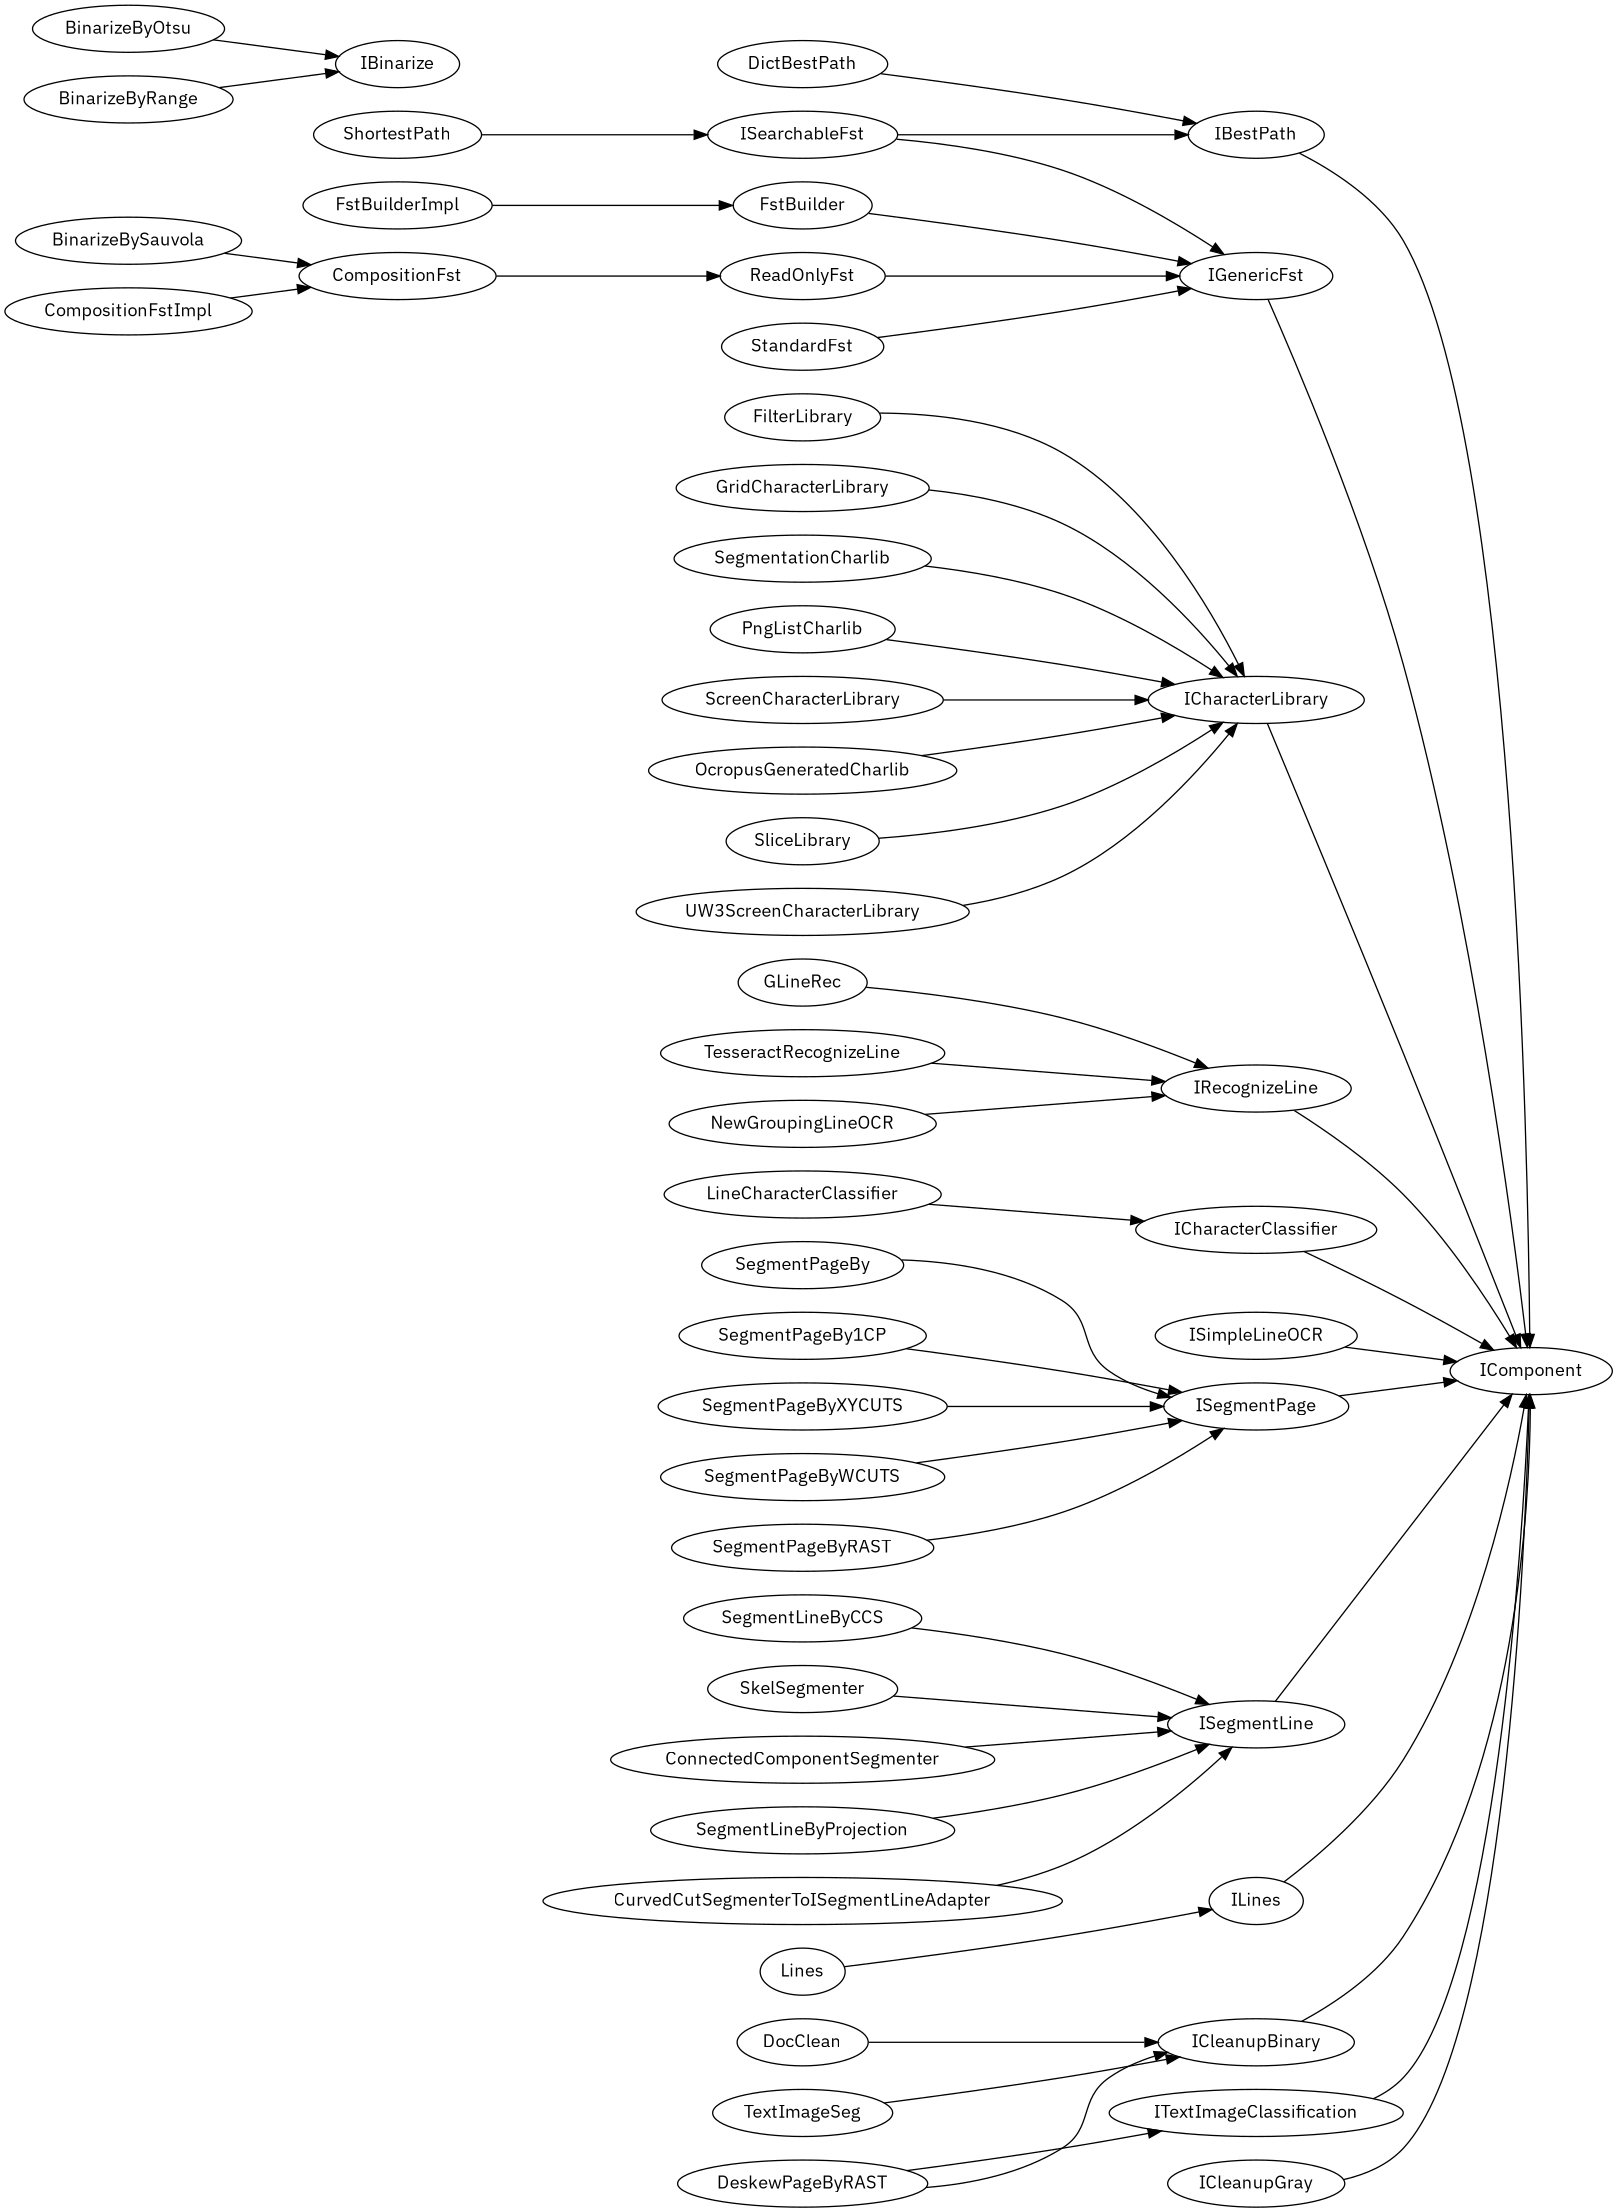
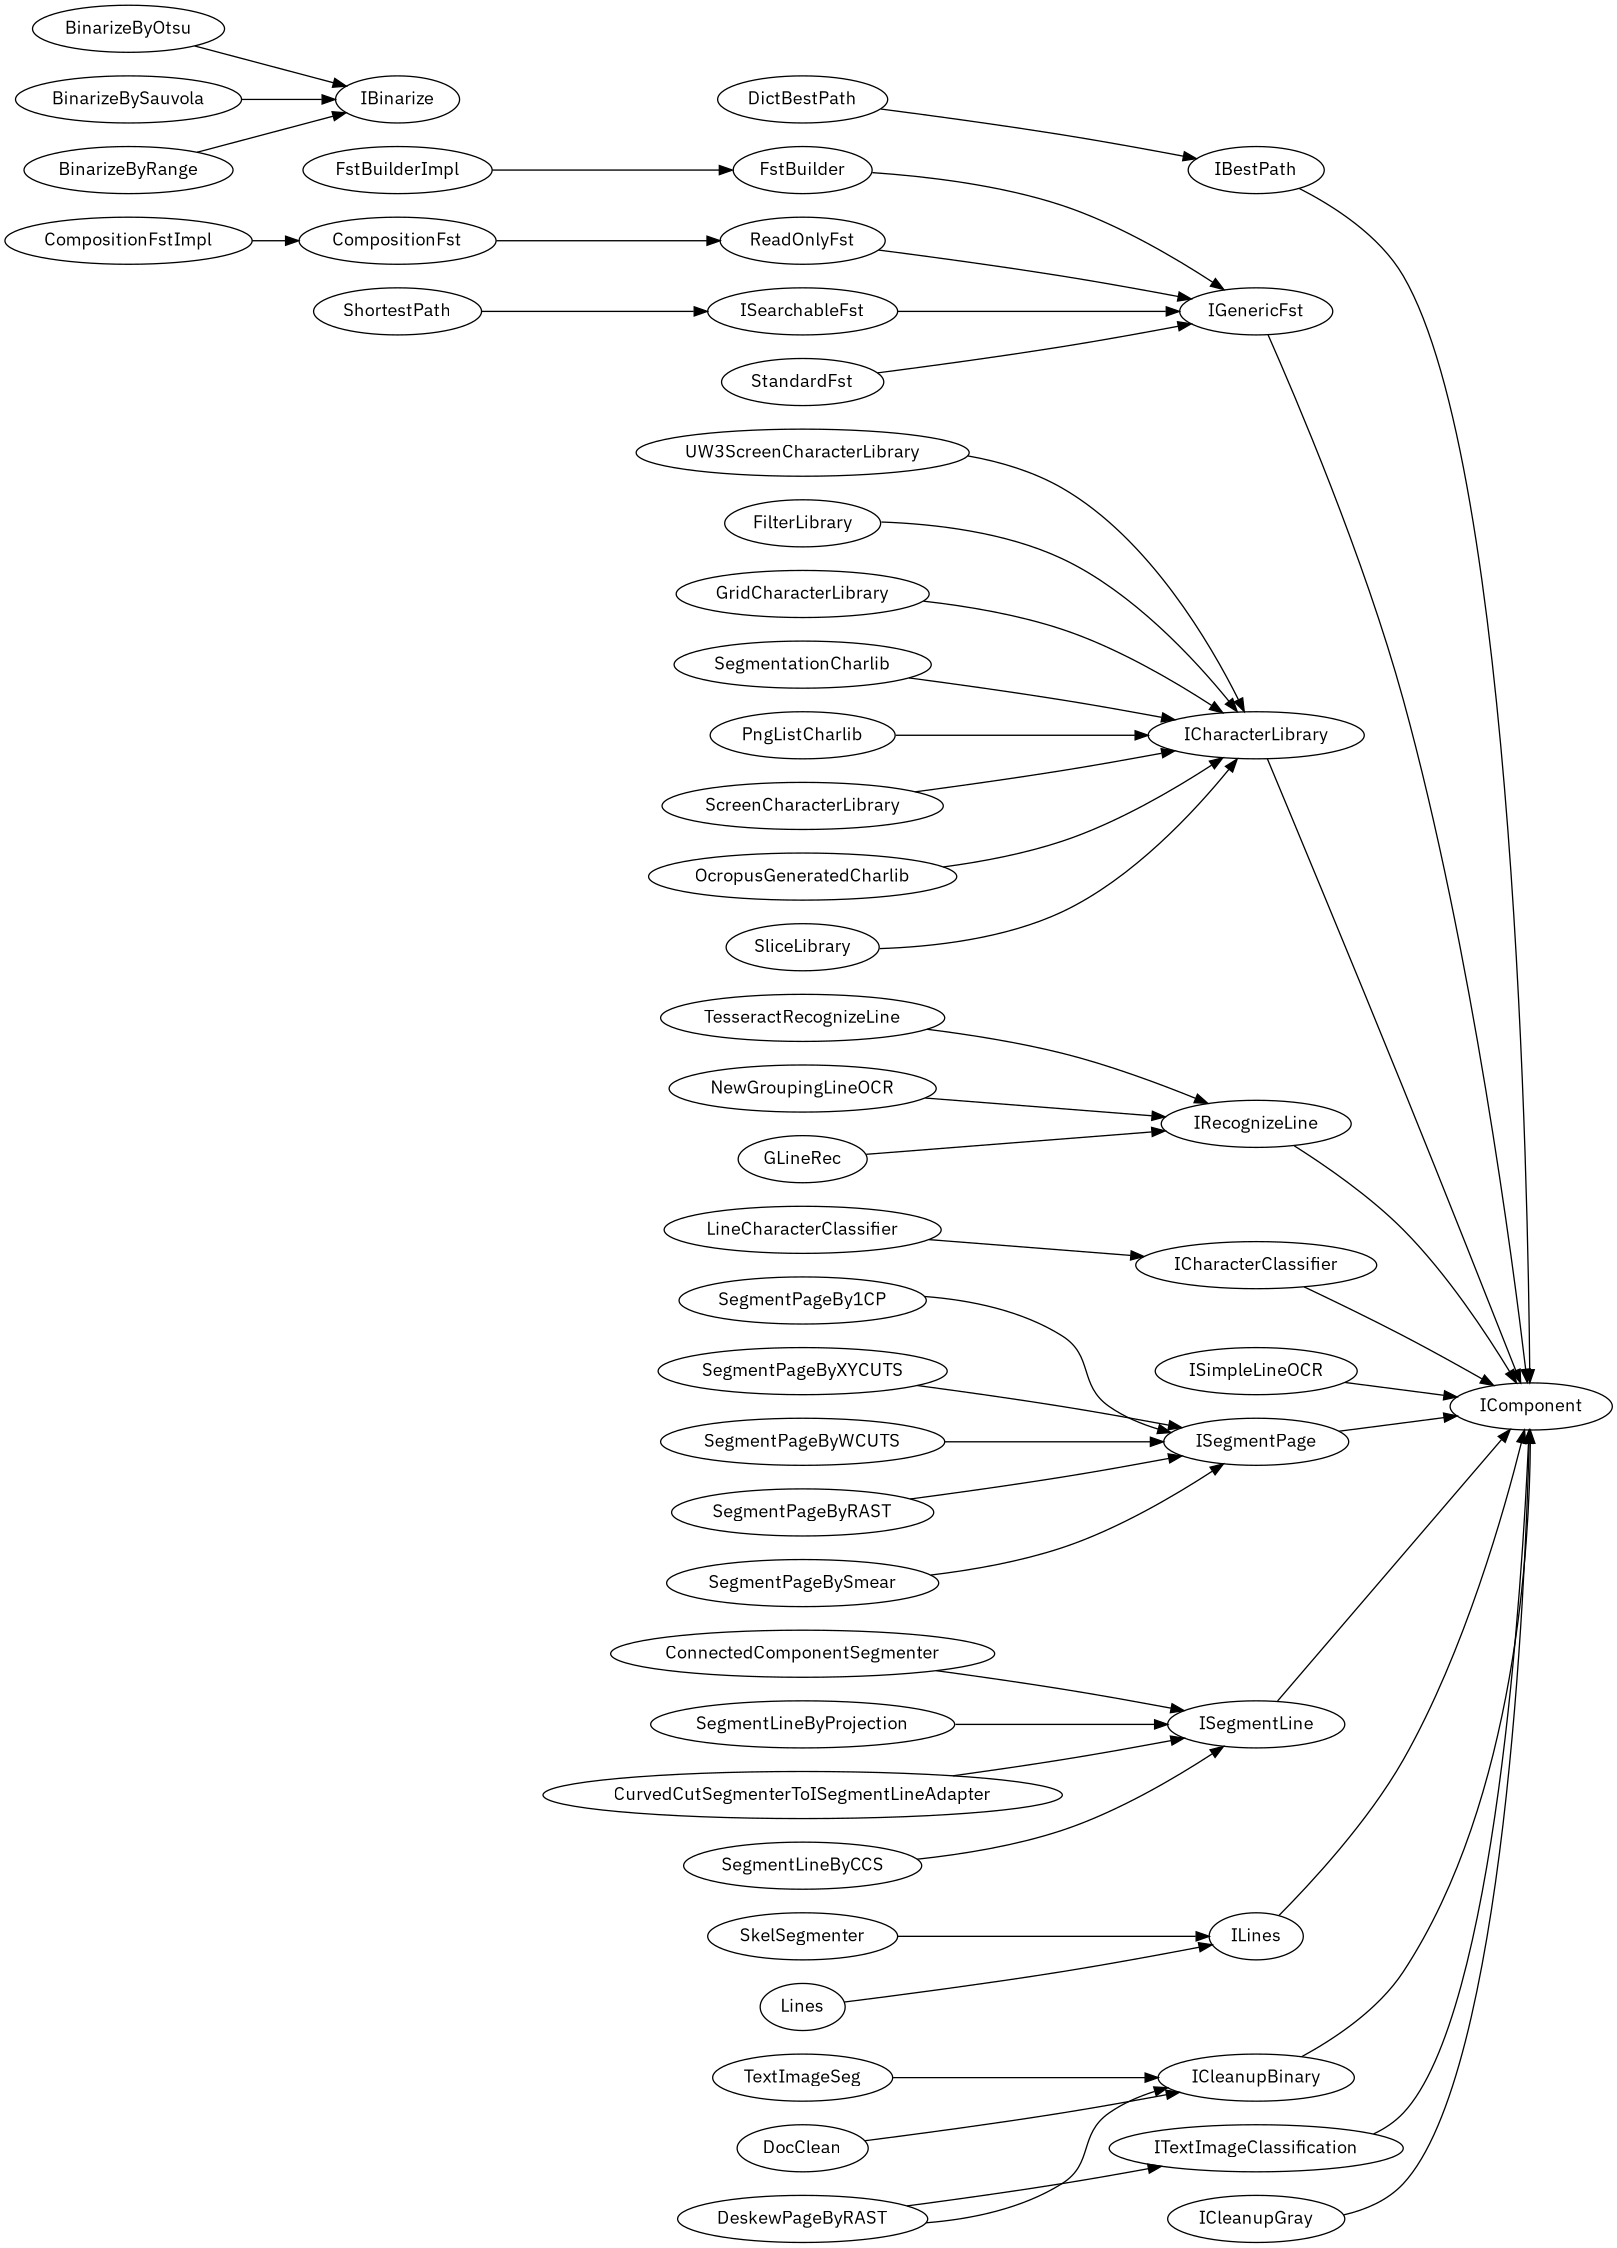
edge "ISearchableFst" -> "IBestPath": removed
edge "BinarizeBySauvola" -> "CompositionFst": now "BinarizeBySauvola" -> "IBinarize"
node "SegmentPageBy": label "SegmentPageBy" -> "SegmentPageBySmear"
edge "SkelSegmenter" -> "ISegmentLine": now "SkelSegmenter" -> "ILines"
